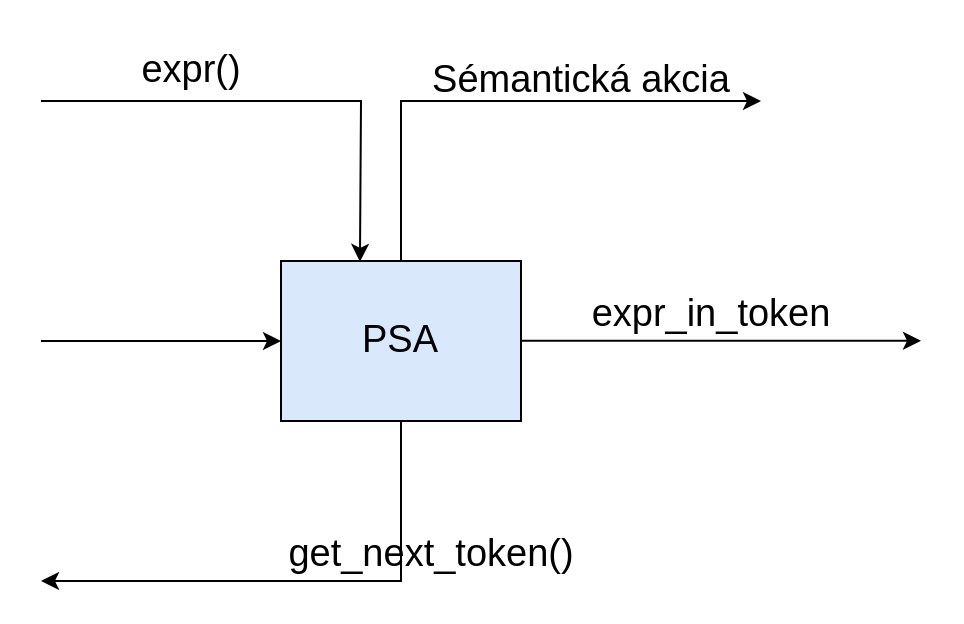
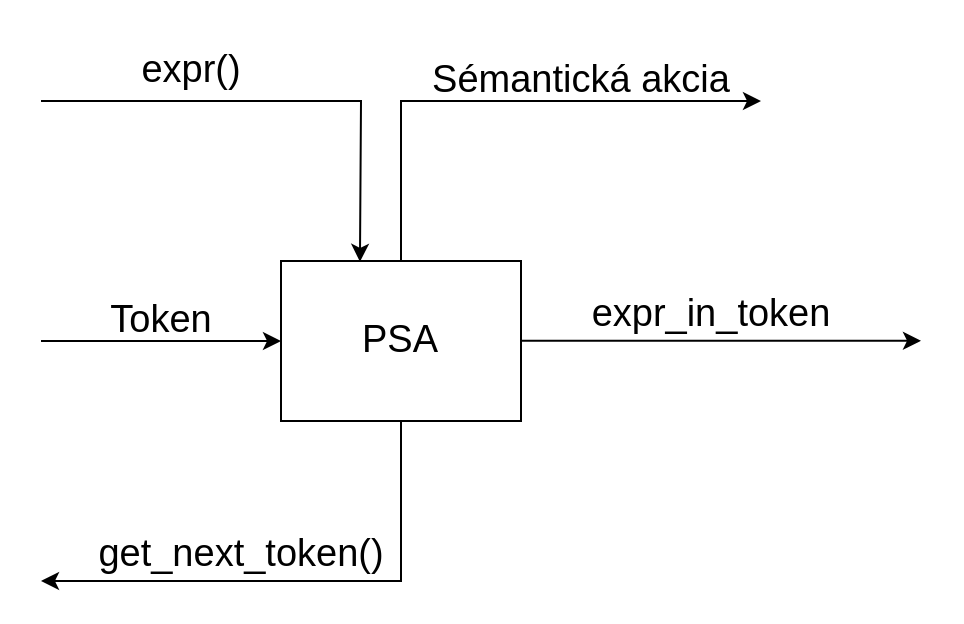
node "Token": added
node "PSA": fillcolor #dae8fc -> #ffffff
node "get_next_token()": moved (431, 555) -> (241, 555)
